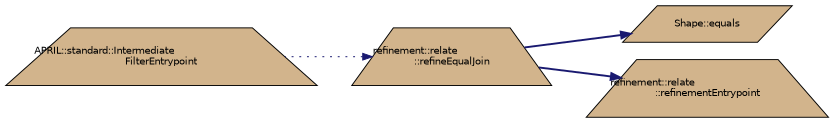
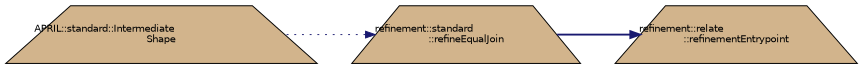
node "Shape::equals": removed
node "APRIL::standard::Intermediate FilterEntrypoint": label "APRIL::standard::Intermediate FilterEntrypoint" -> "APRIL::standard::Intermediate Shape"
node "refinement::relate ::refineEqualJoin": label "refinement::relate ::refineEqualJoin" -> "refinement::standard ::refineEqualJoin"
